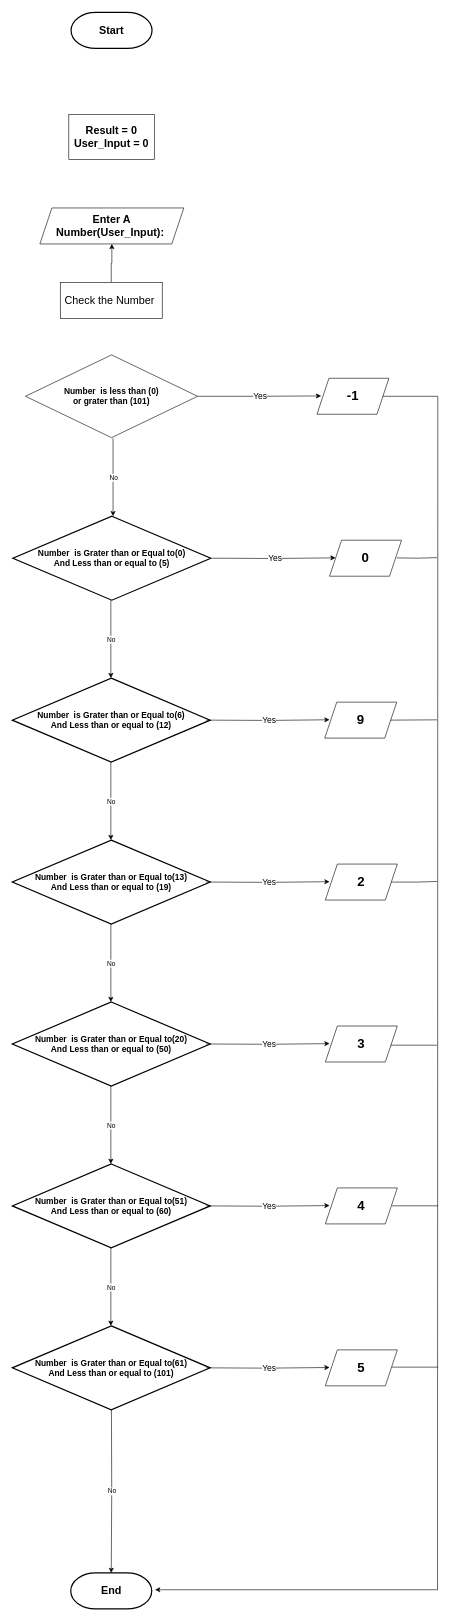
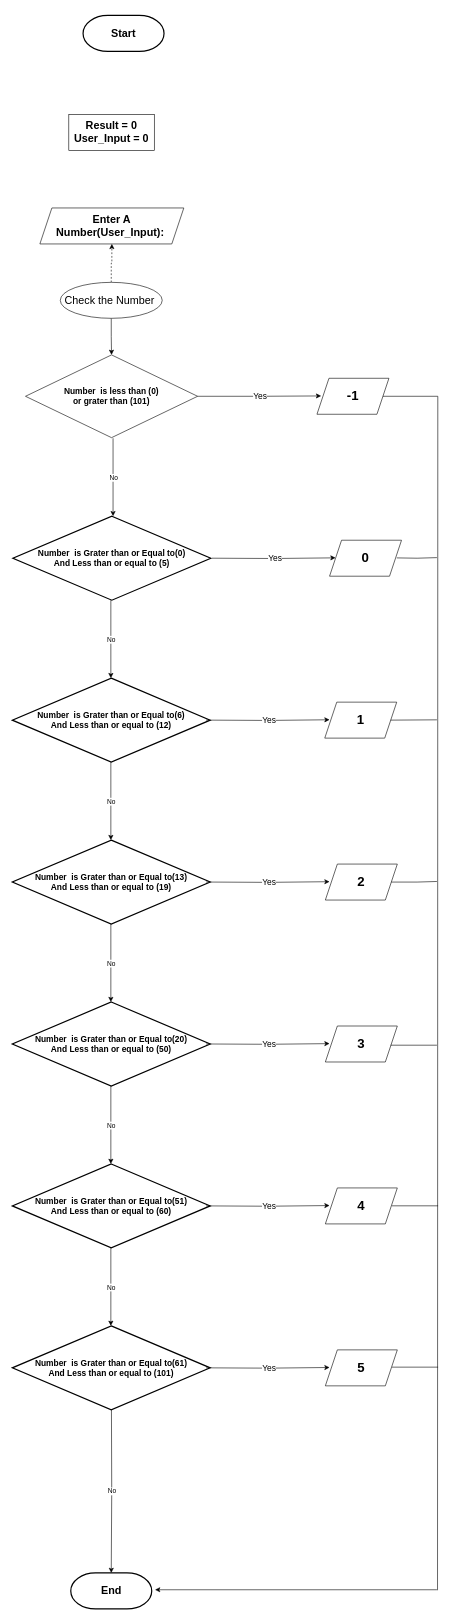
node "Start": moved (112, 30) -> (124, 33)
node "Result = 0 User_Input = 0": size 86x45 -> 86x36
edge "Check the Number" -> "Enter A Number(User_Input):": style solid -> dashed
node "Check the Number": shape rectangle -> ellipse
edge "Check the Number" -> "Number is less than (0) or grater than (101)": added
node "9": label "9" -> "1"
